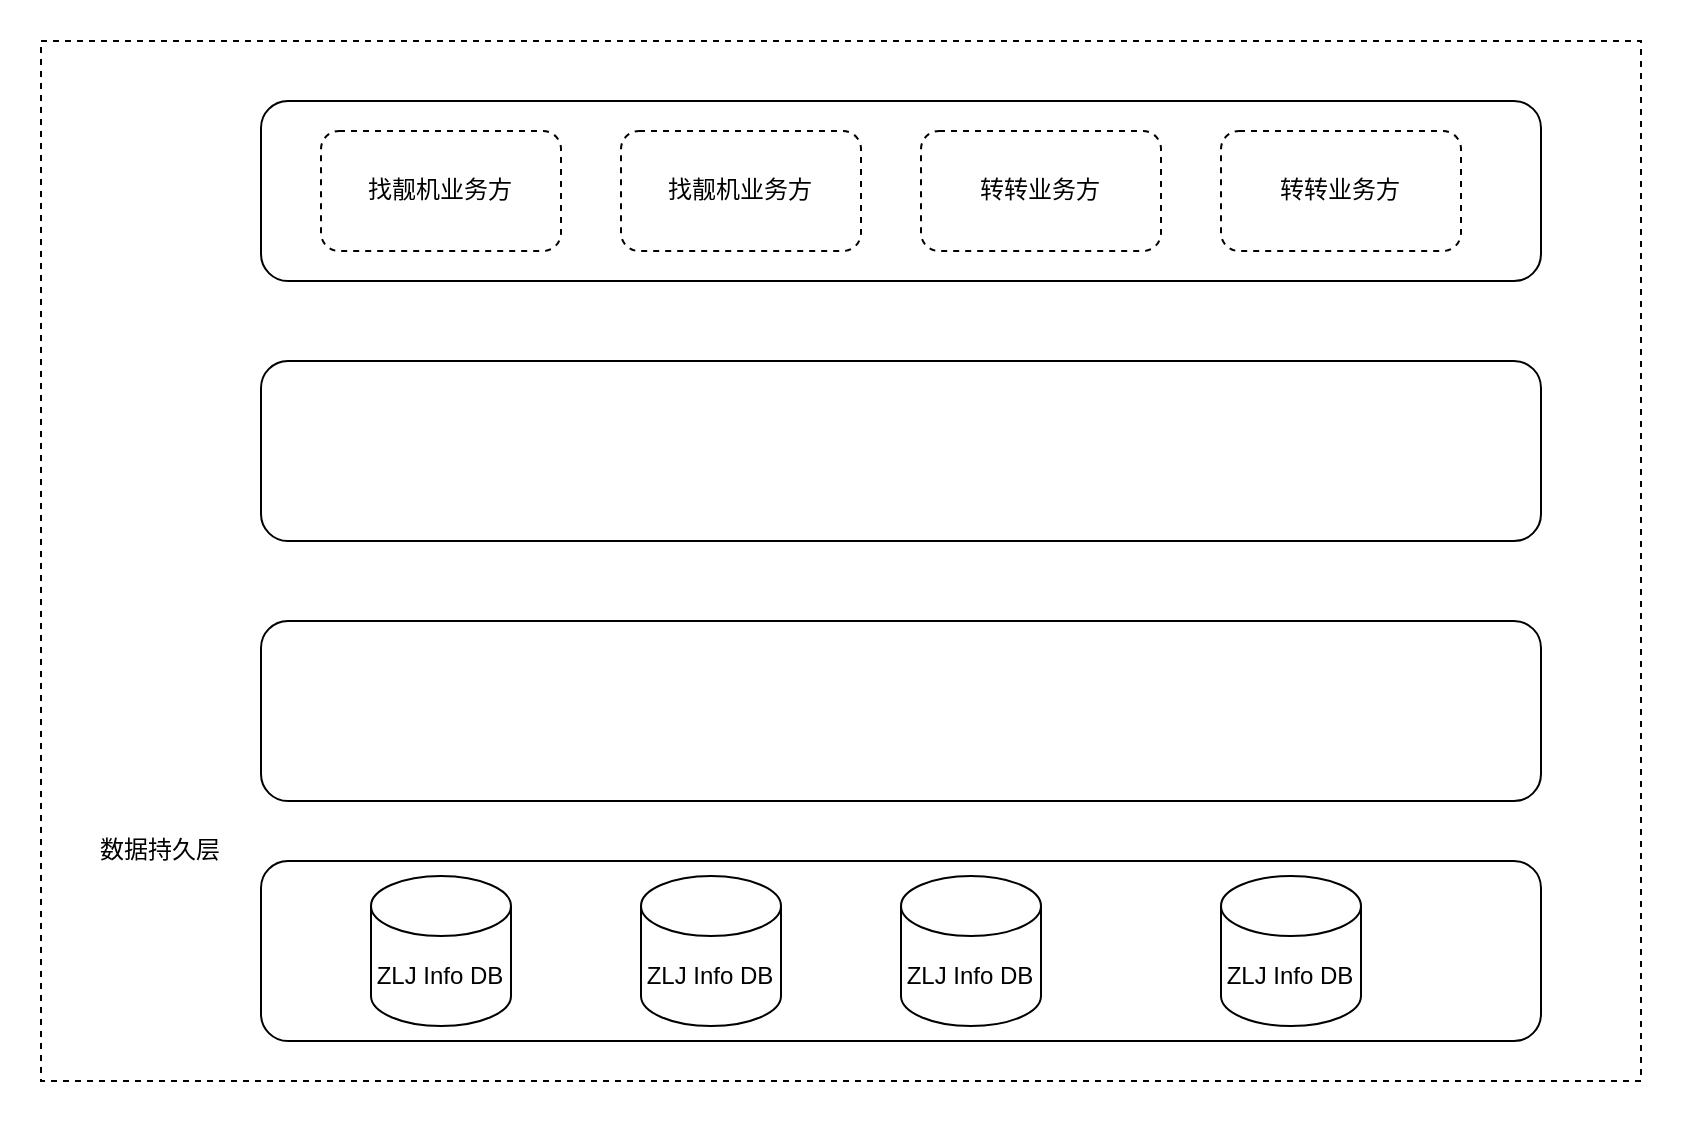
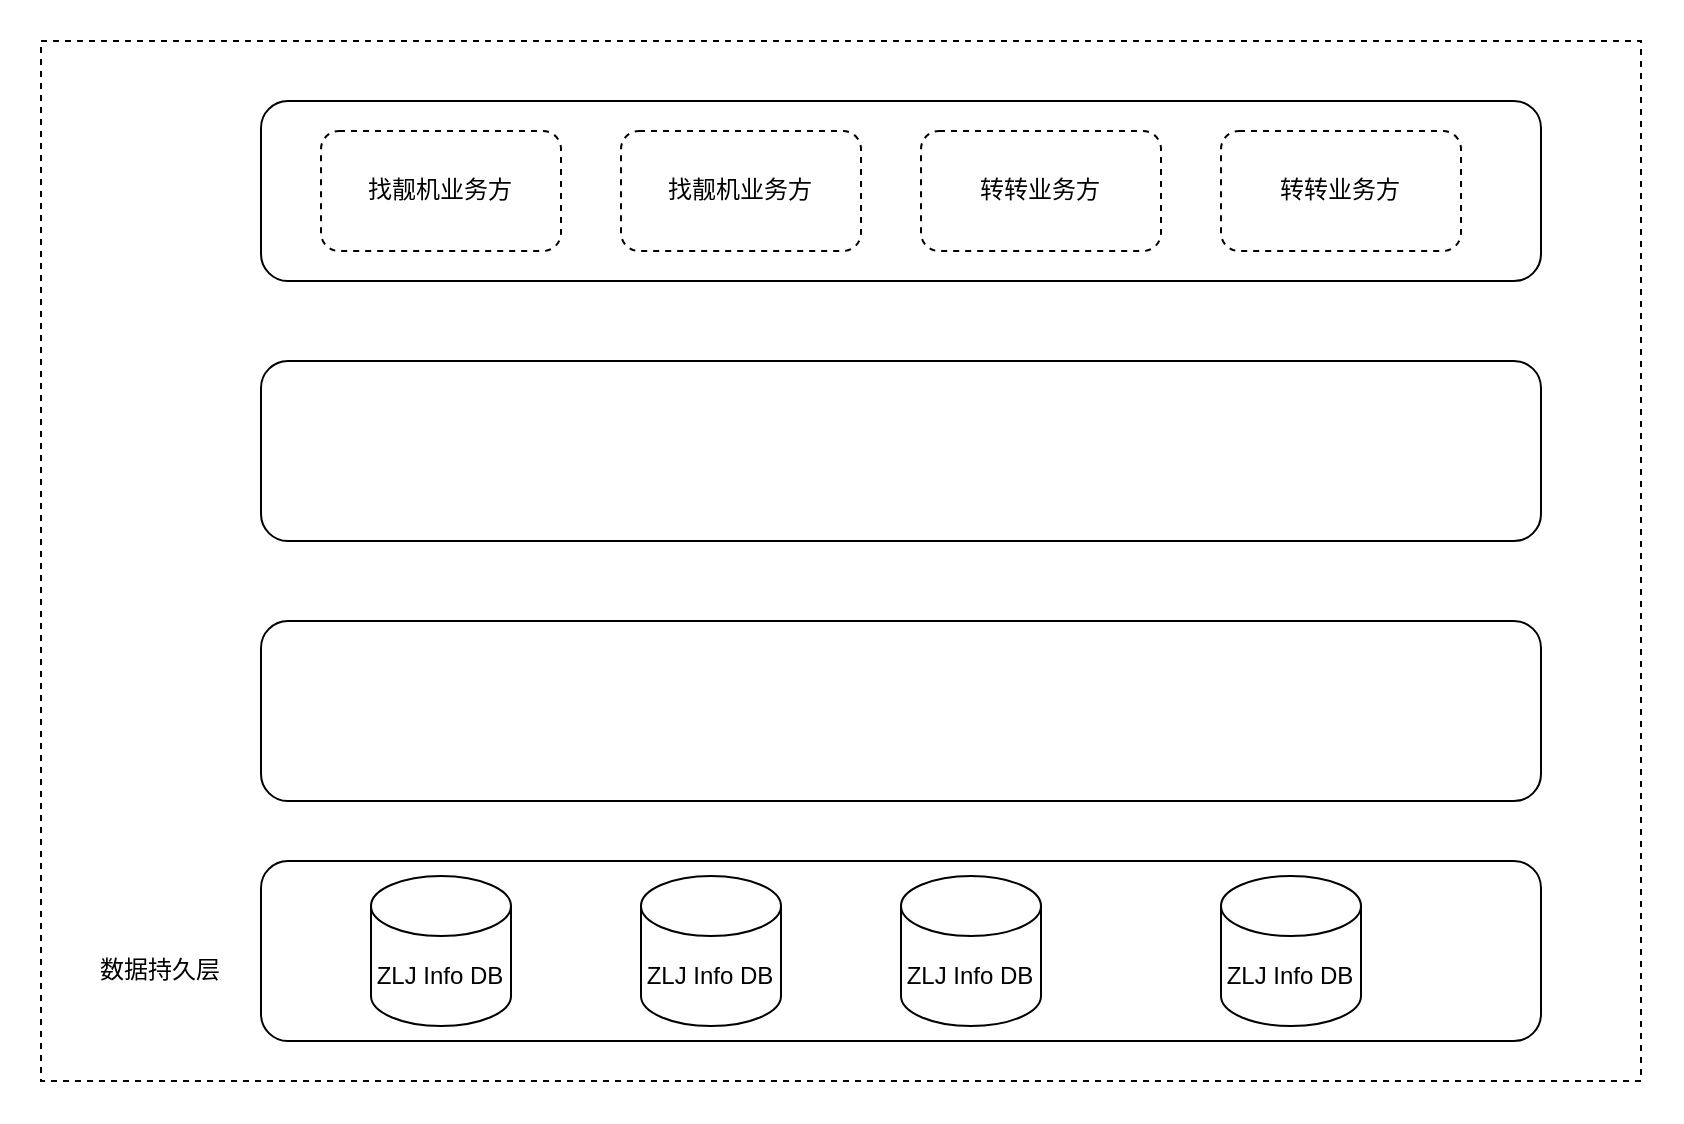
node "数据持久层": moved (161, 850) -> (161, 970)
